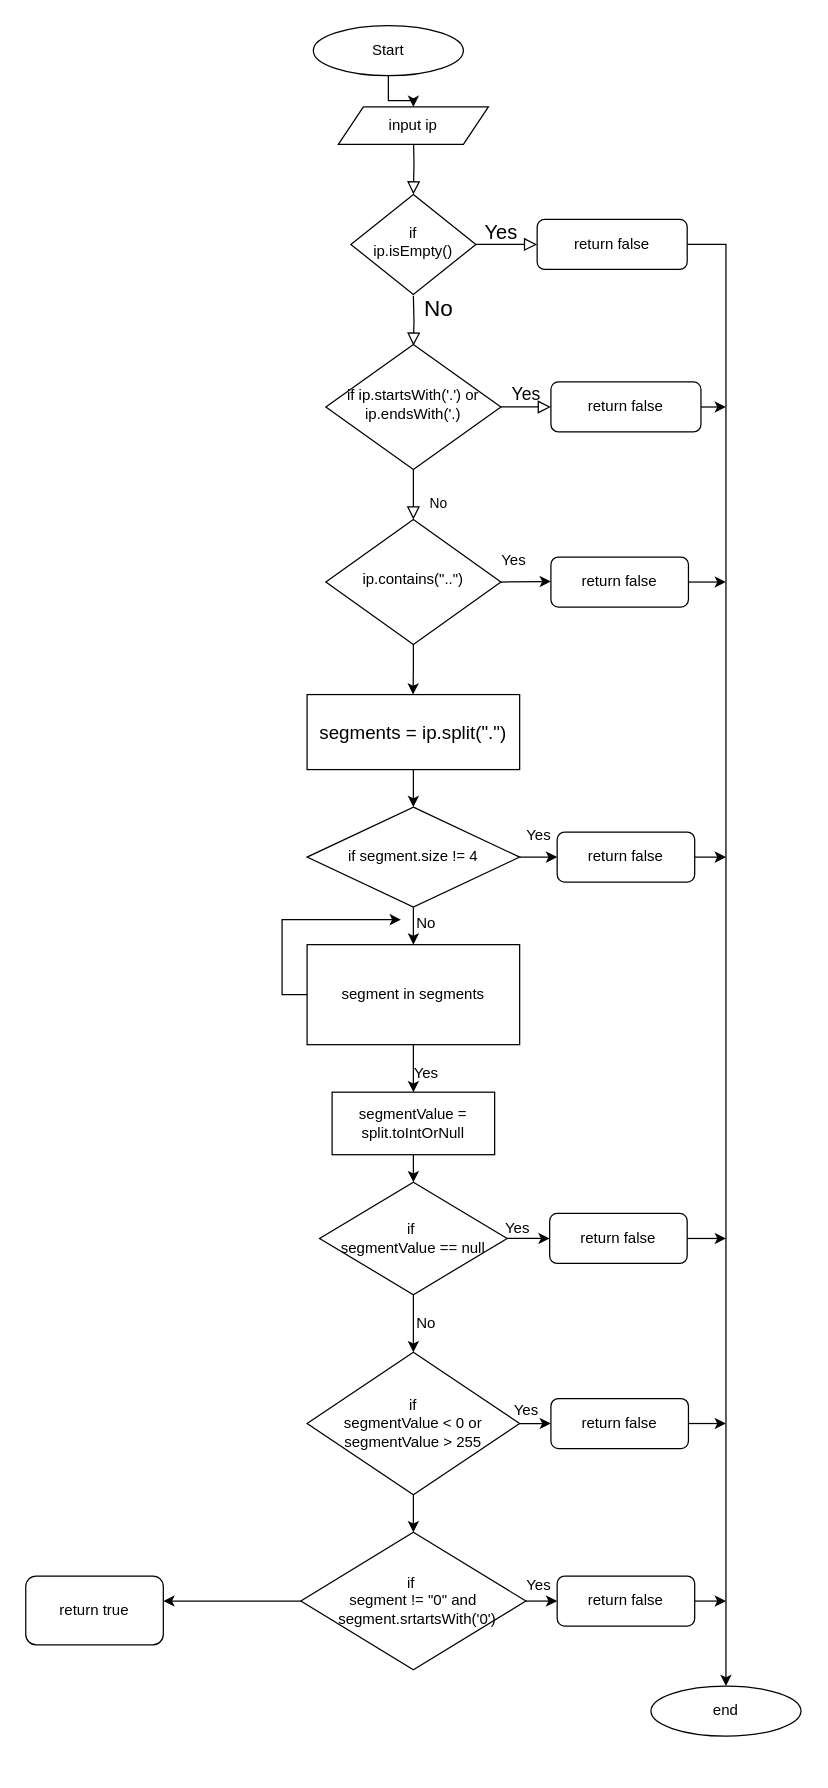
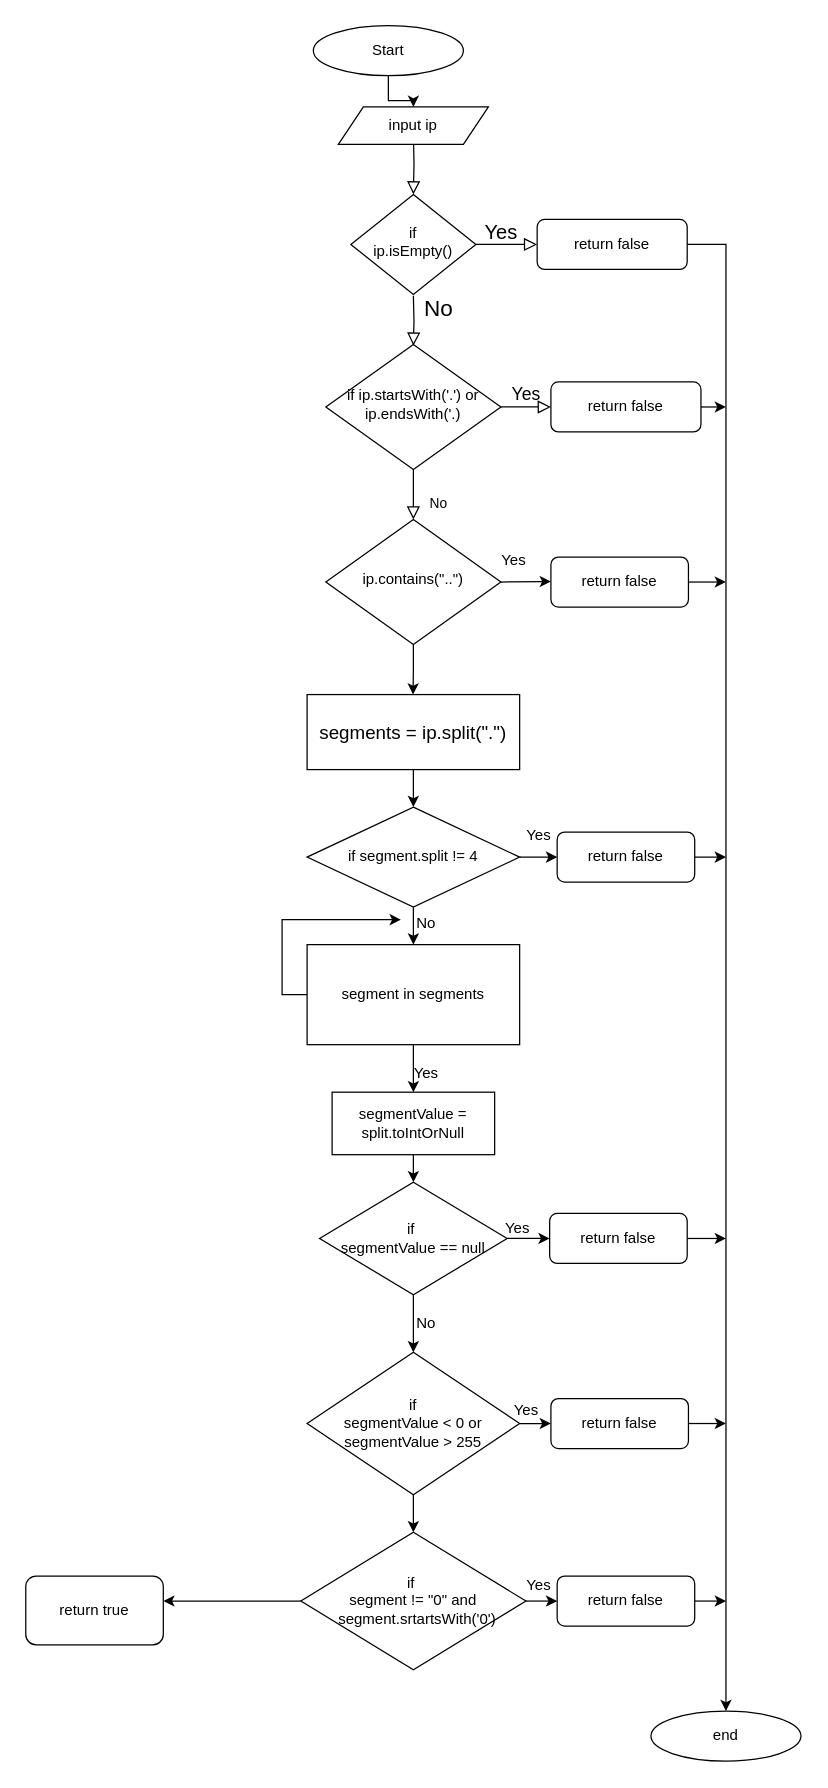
node "if segment.size != 4": label "if segment.size != 4" -> "if segment.split != 4"
node "end": moved (726, 1711) -> (726, 1736)
